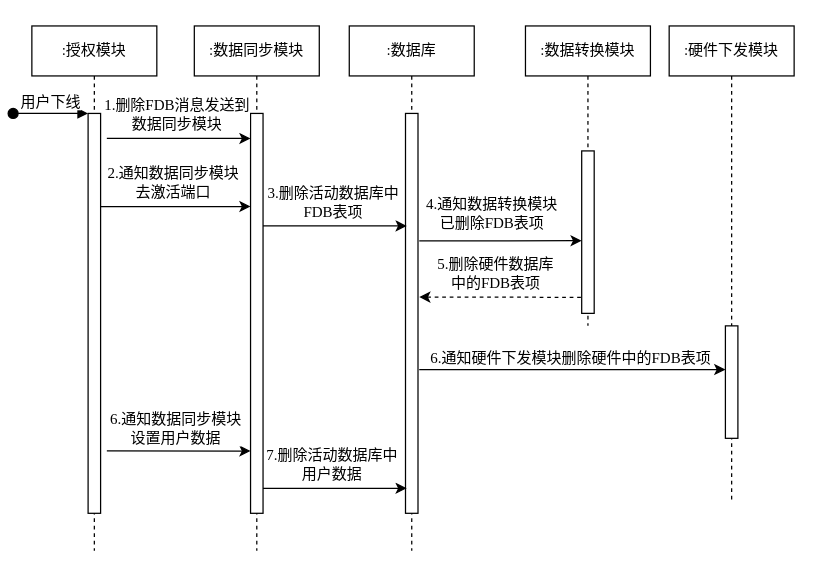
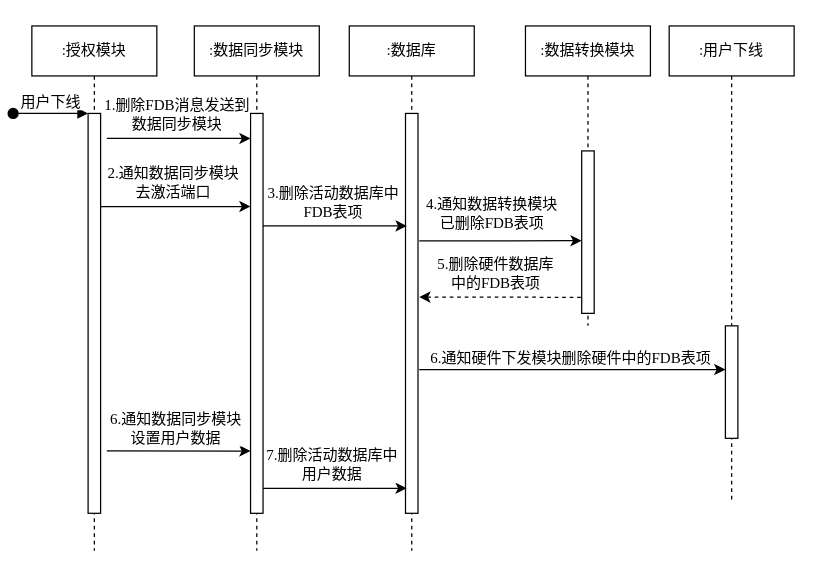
node ":硬件下发模块": label ":硬件下发模块" -> ":用户下线"
